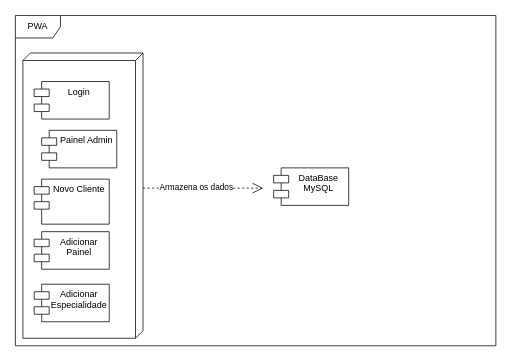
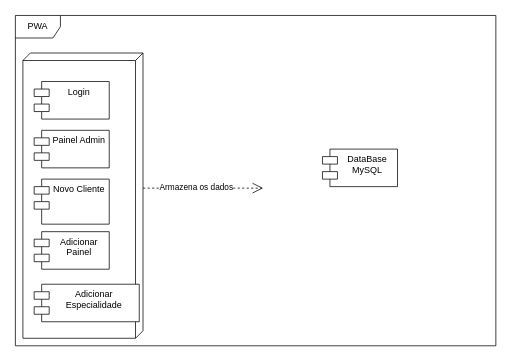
node "Painel Admin": moved (79, 149) -> (72, 149)
node "DataBase MySQL": moved (311, 186) -> (360, 168)
node "Adicionar Especialidade": size 75x38 -> 105x38
